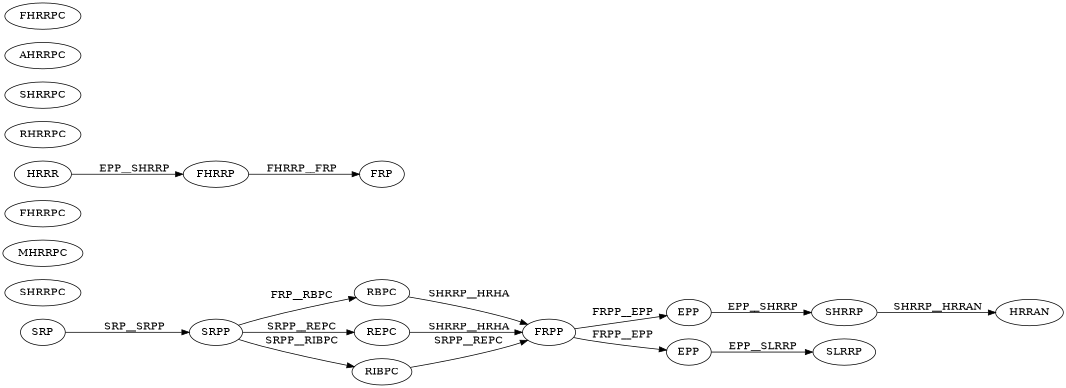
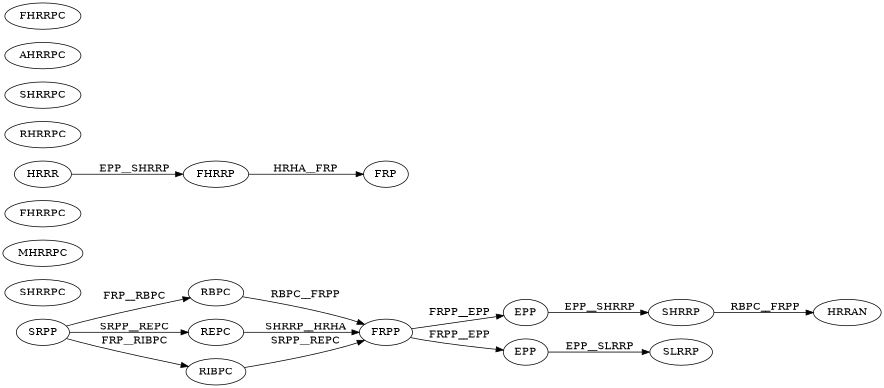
edge "FHRRP" -> "FRP": label " FHRRP__FRP" -> " HRHA__FRP"
edge "RBPC" -> "FRPP": label " SHRRP__HRHA" -> " RBPC__FRPP"
edge "SHRRP" -> "HRRAN": label " SHRRP__HRRAN" -> " RBPC__FRPP"
node "SRP": removed
edge "SRPP" -> "RIBPC": label " SRPP__RIBPC" -> " FRP__RIBPC"
